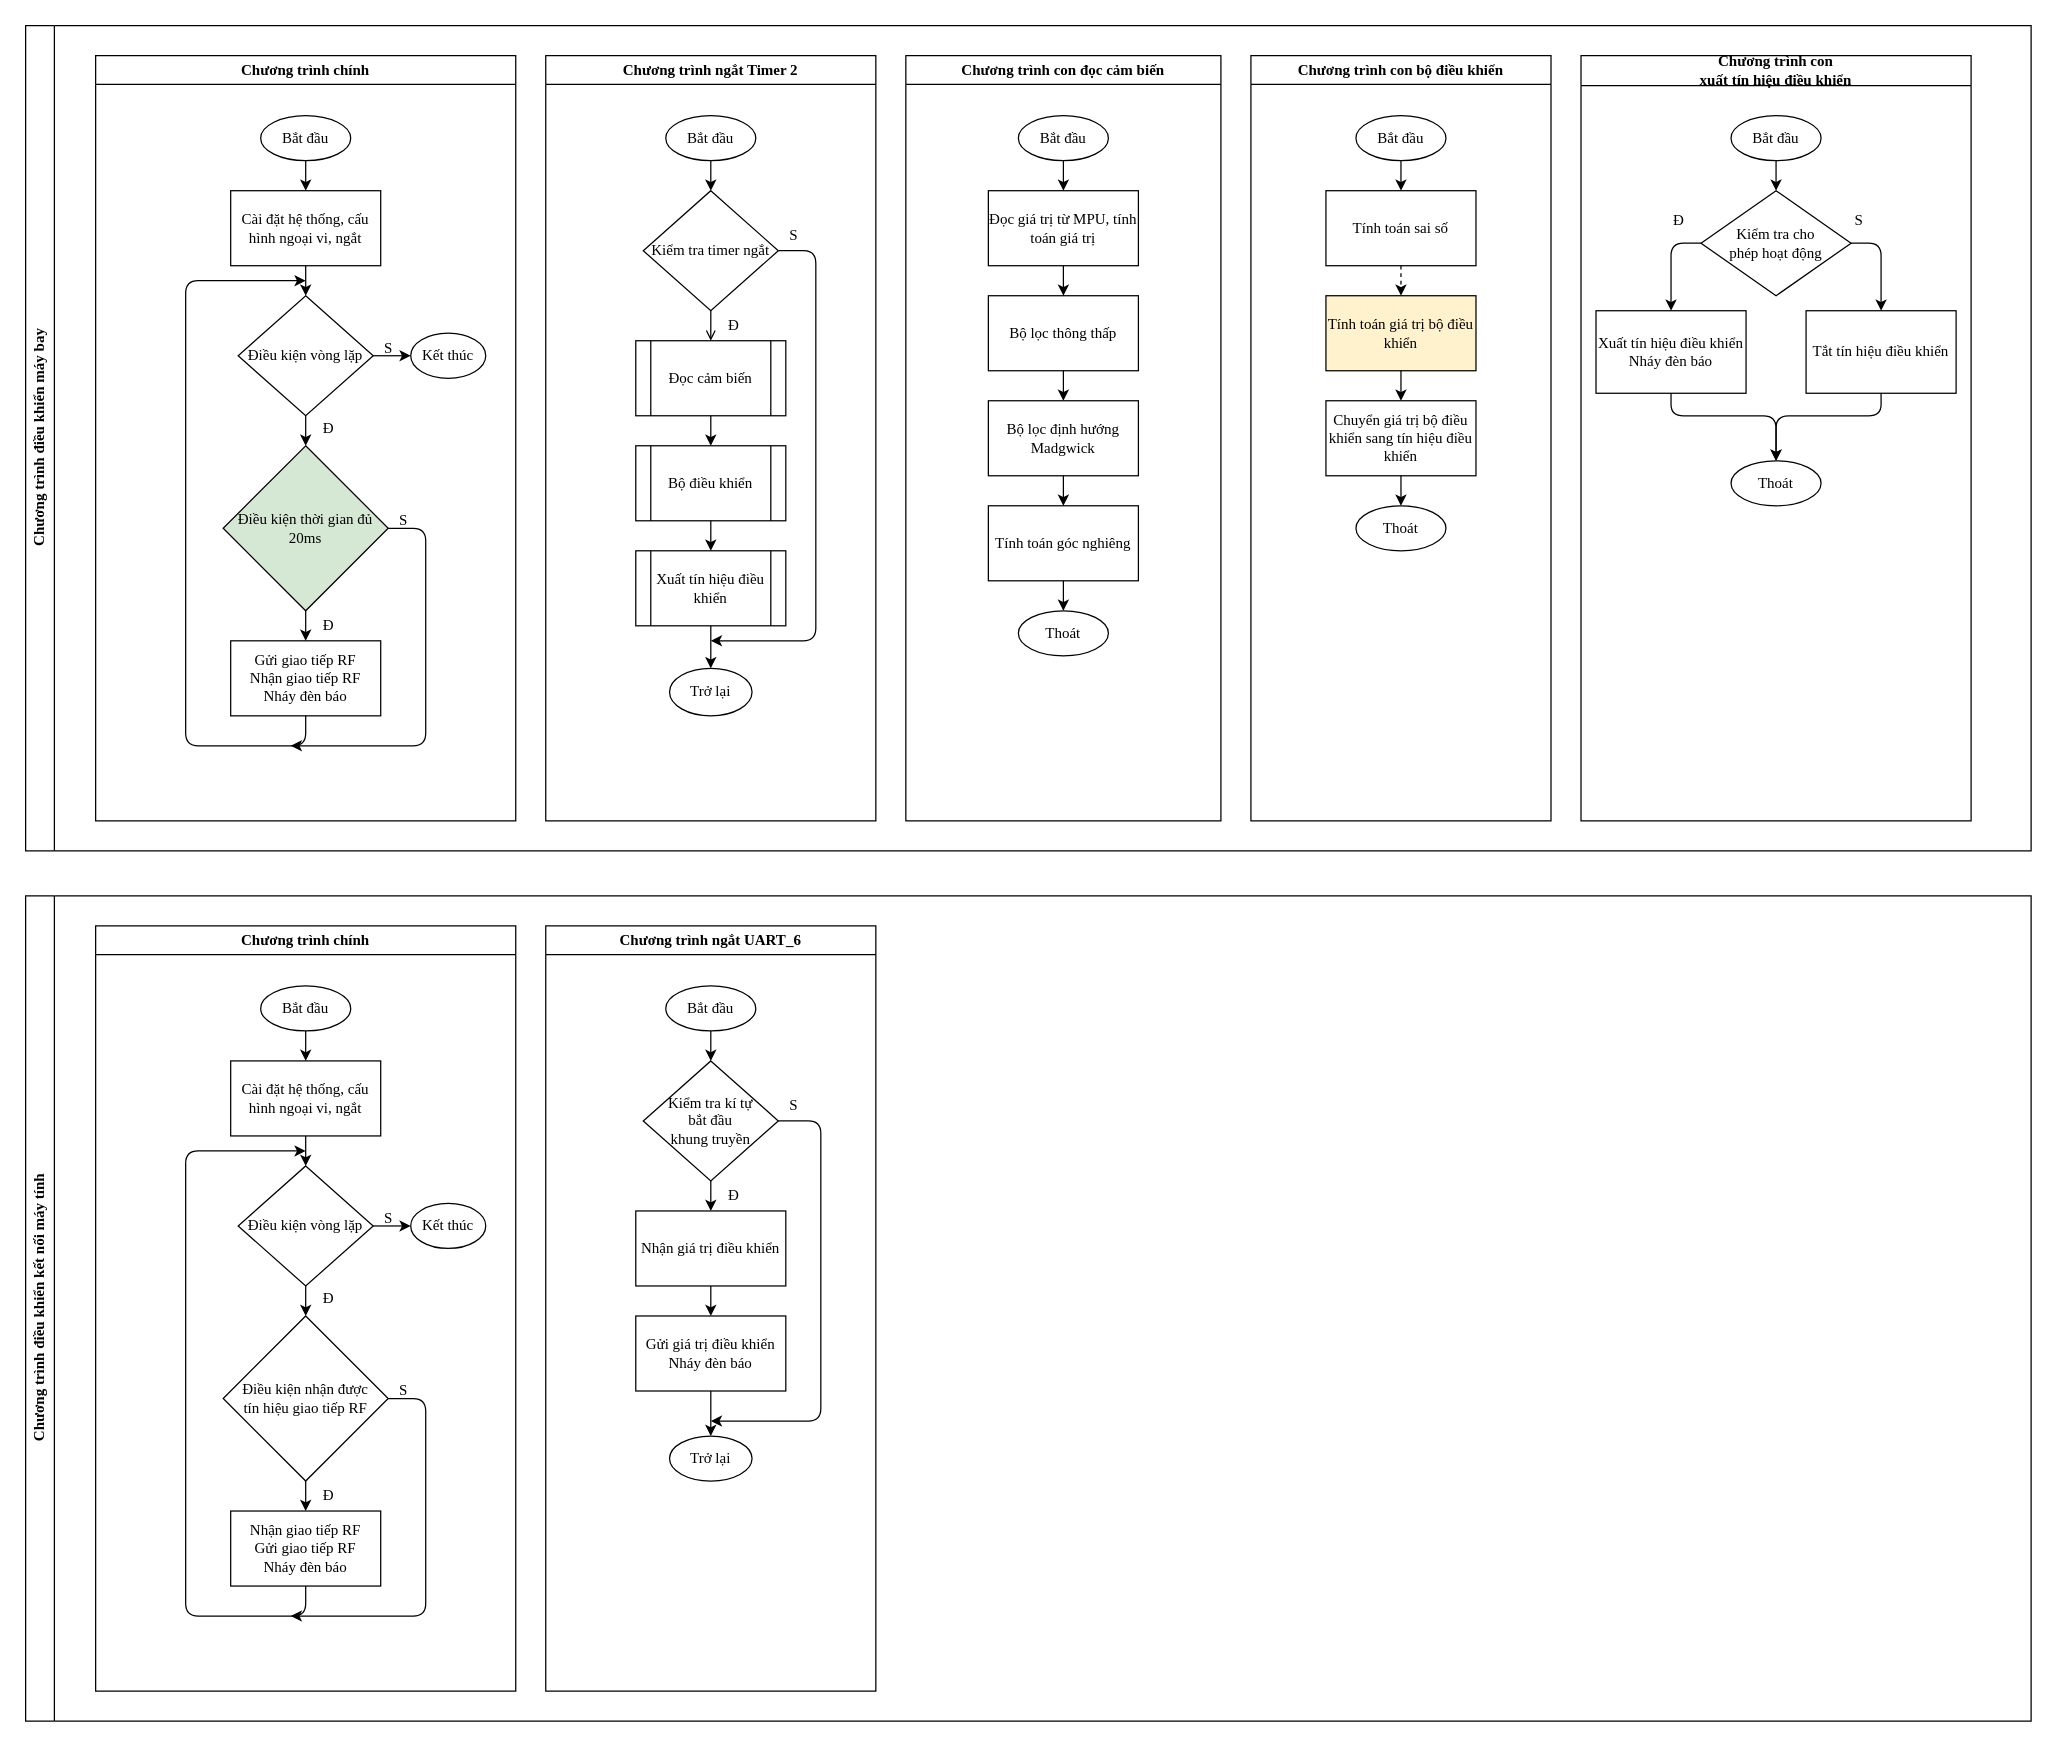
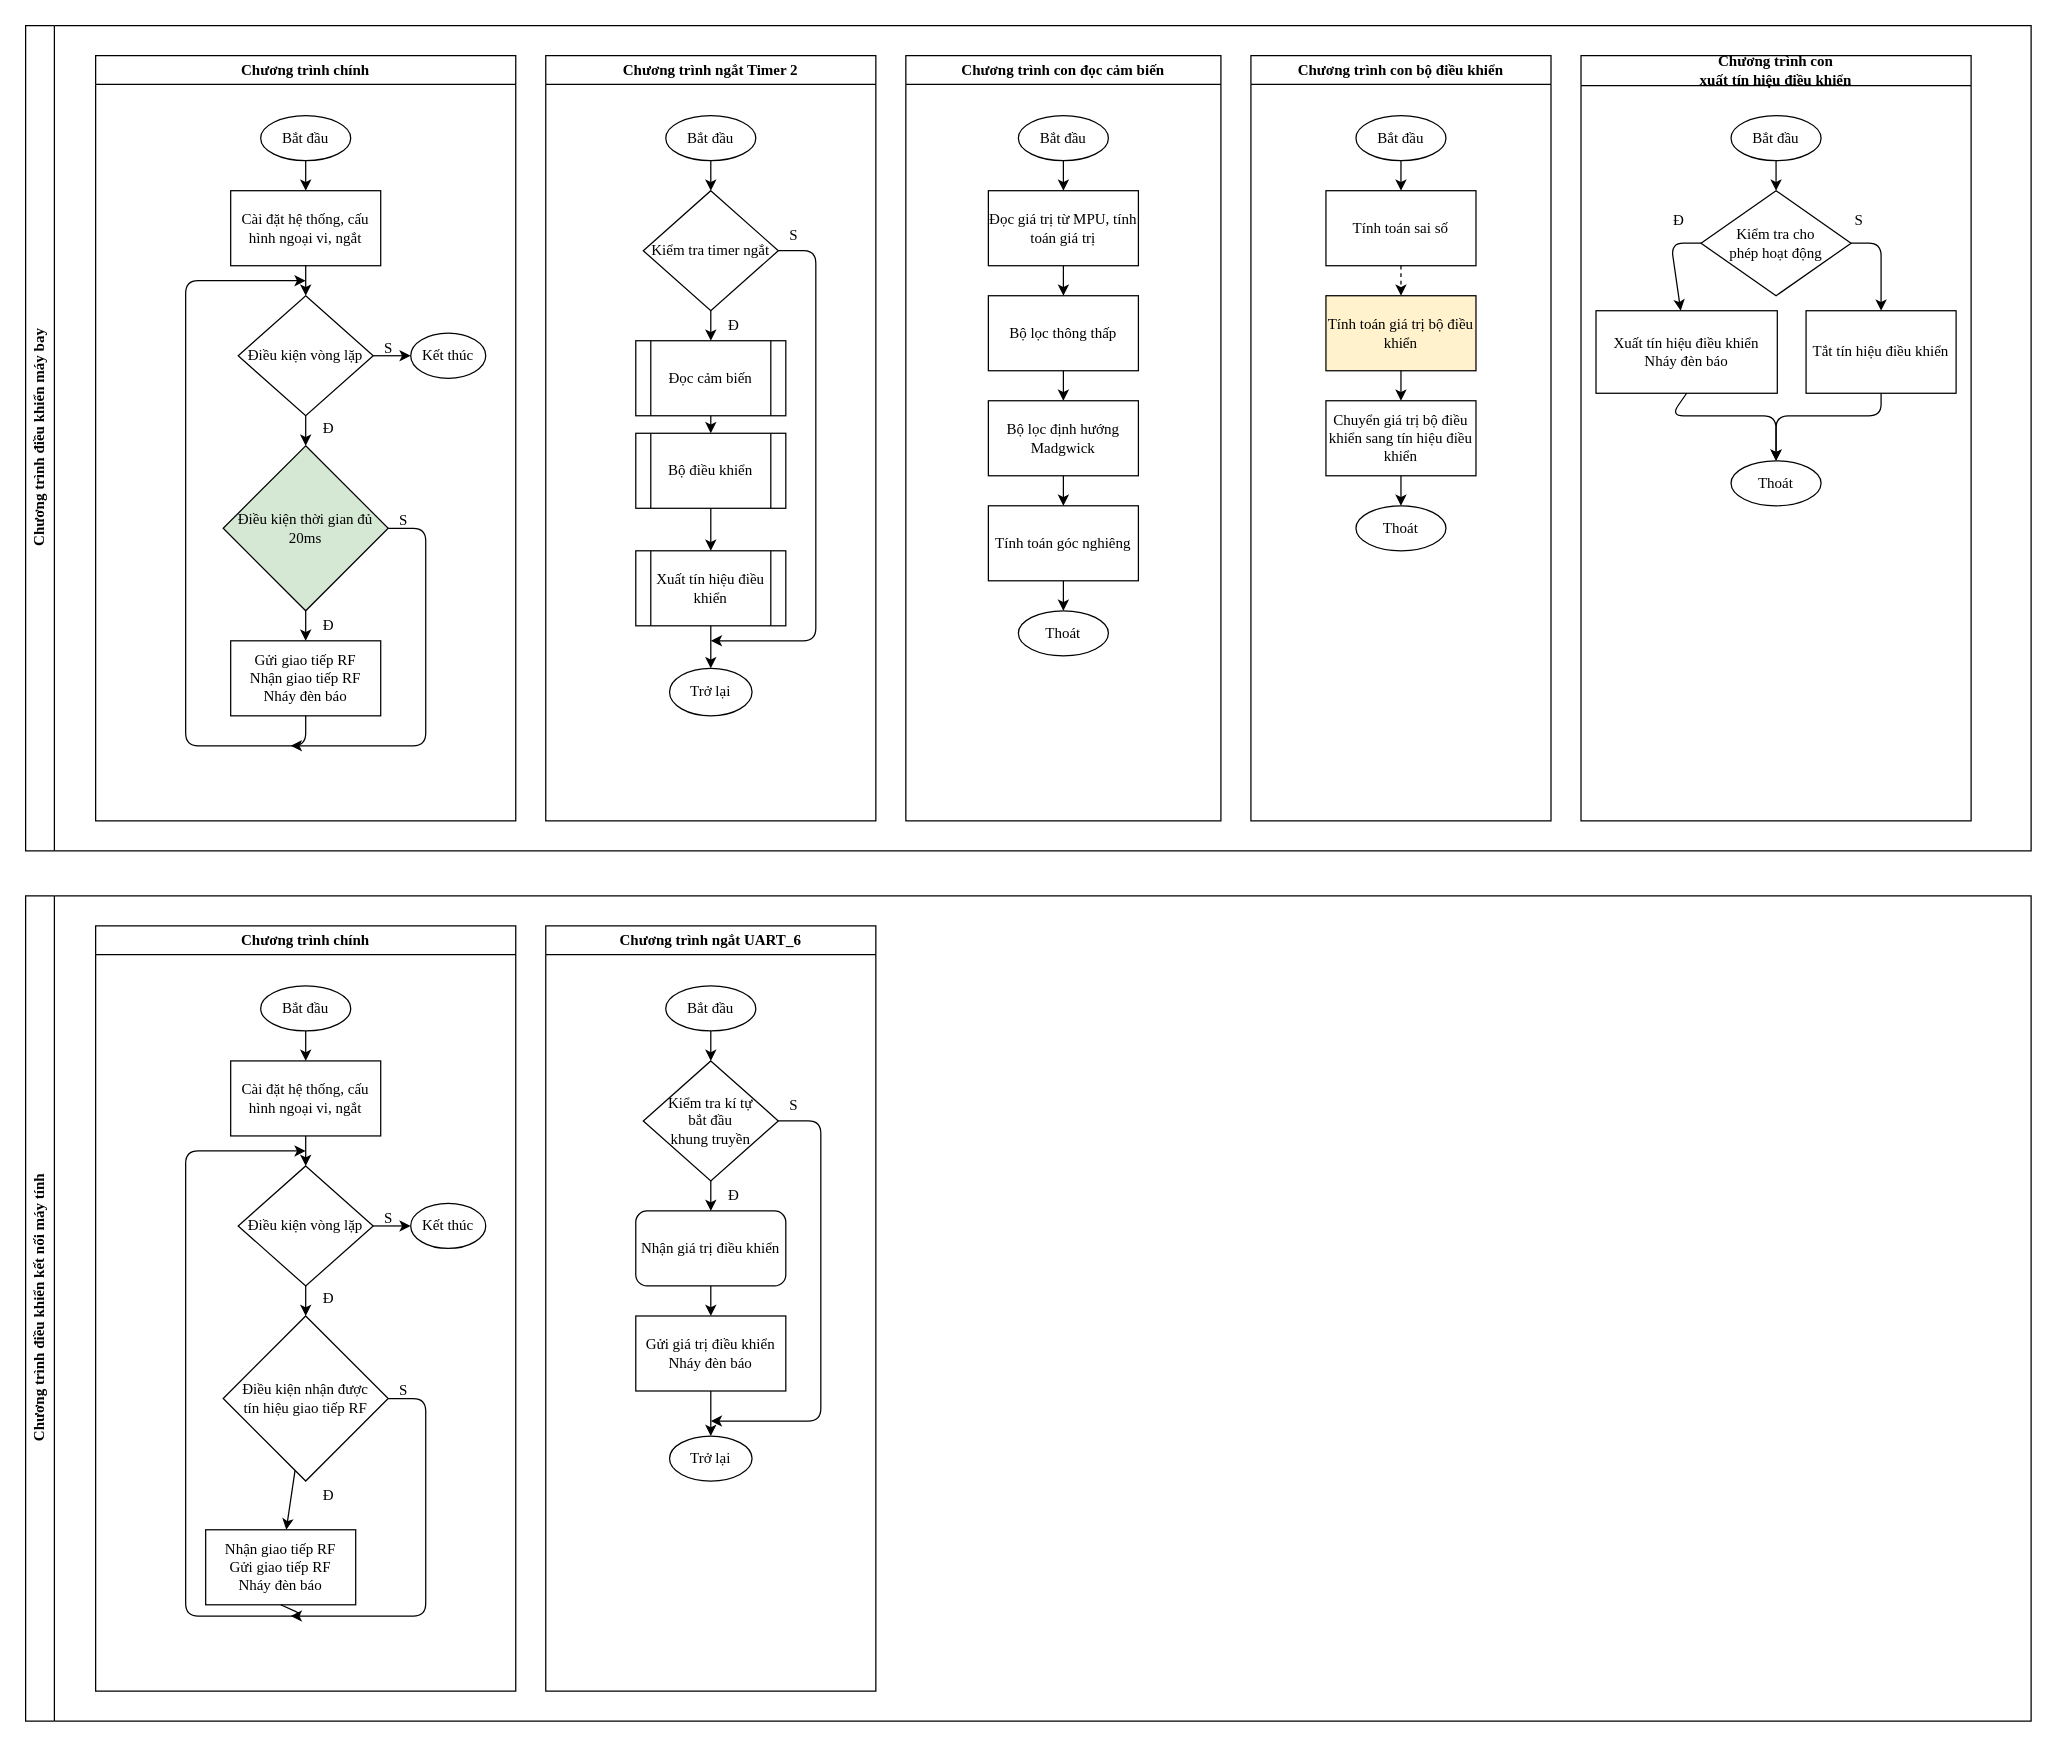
edge "Kiểm tra timer ngắt" -> "Đọc cảm biến": arrowhead open -> classic
node "Xuất tín hiệu điều khiển Nháy đèn báo": size 150x83 -> 181x83
node "Bộ điều khiển": moved (711, 483) -> (711, 471)
node "Nhận giá trị điều khiển": shape rectangle -> rounded rectangle
node "Nhận giao tiếp RFGửi giao tiếp RF Nháy đèn báo": moved (306, 1548) -> (281, 1567)
